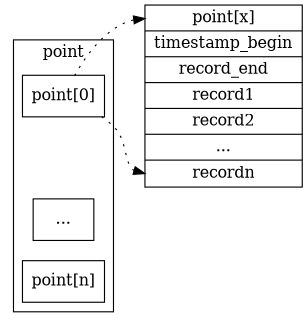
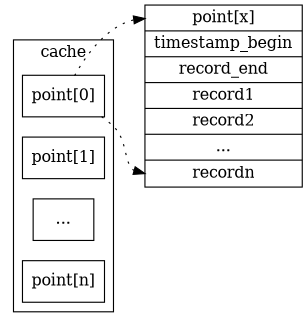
cluster "point": label "point" -> "cache"
node "point[1]": added
